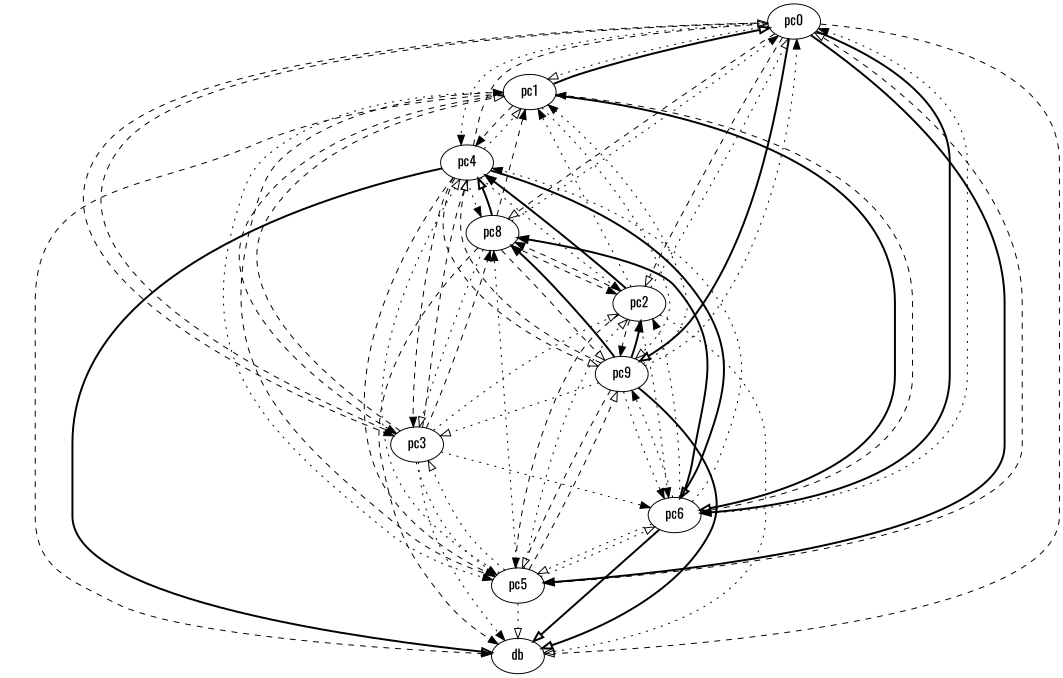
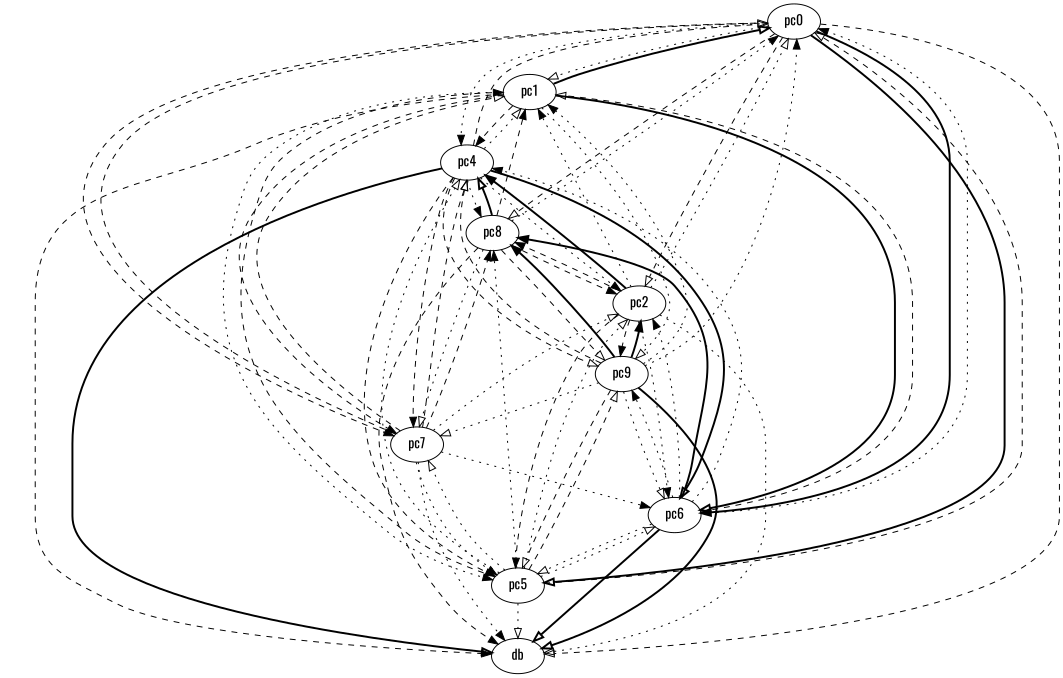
edge "pc0" -> "pc9": removed
edge "pc6" -> "pc1": arrowhead normal -> onormal
edge "pc9" -> "pc6": arrowhead normal -> onormal
node "pc3": label "pc3" -> "pc7"
edge "pc0" -> "pc5": arrowhead normal -> onormal
